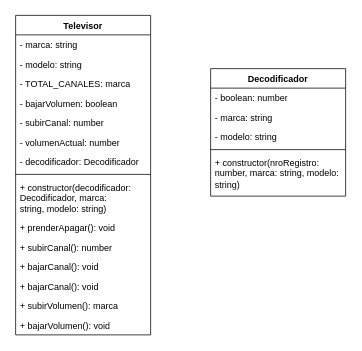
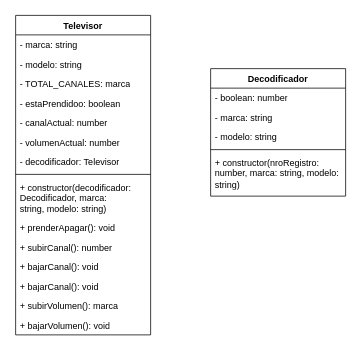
node "- bajarVolumen: boolean": label "- bajarVolumen: boolean" -> "- estaPrendidoo: boolean"
node "- subirCanal: number": label "- subirCanal: number" -> "- canalActual: number"
node "- decodificador: Decodificador": label "- decodificador: Decodificador" -> "- decodificador: Televisor"
